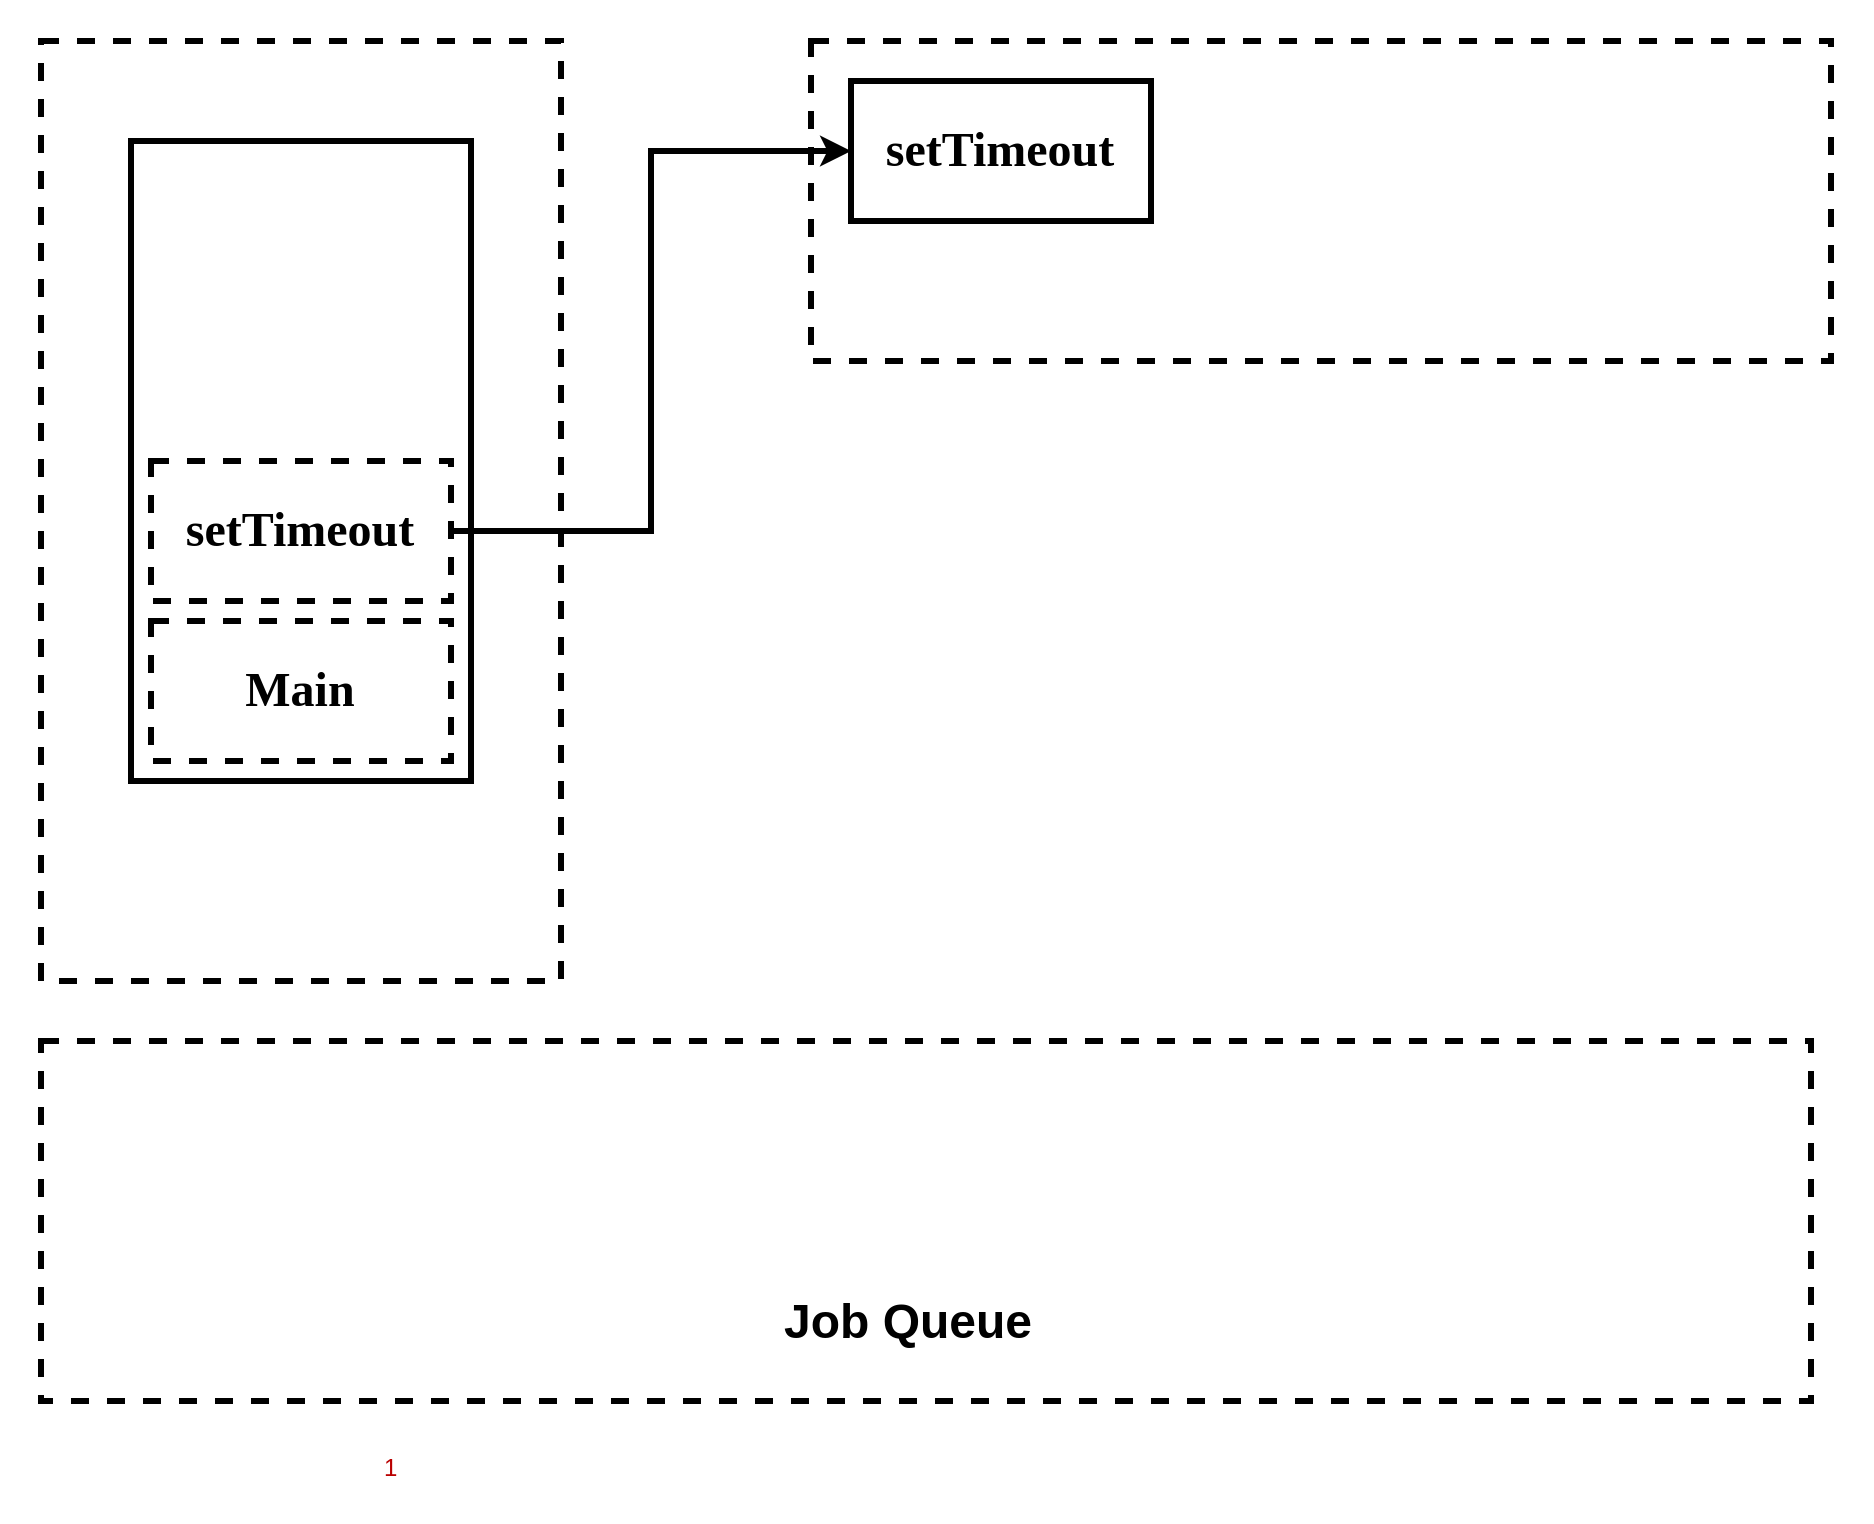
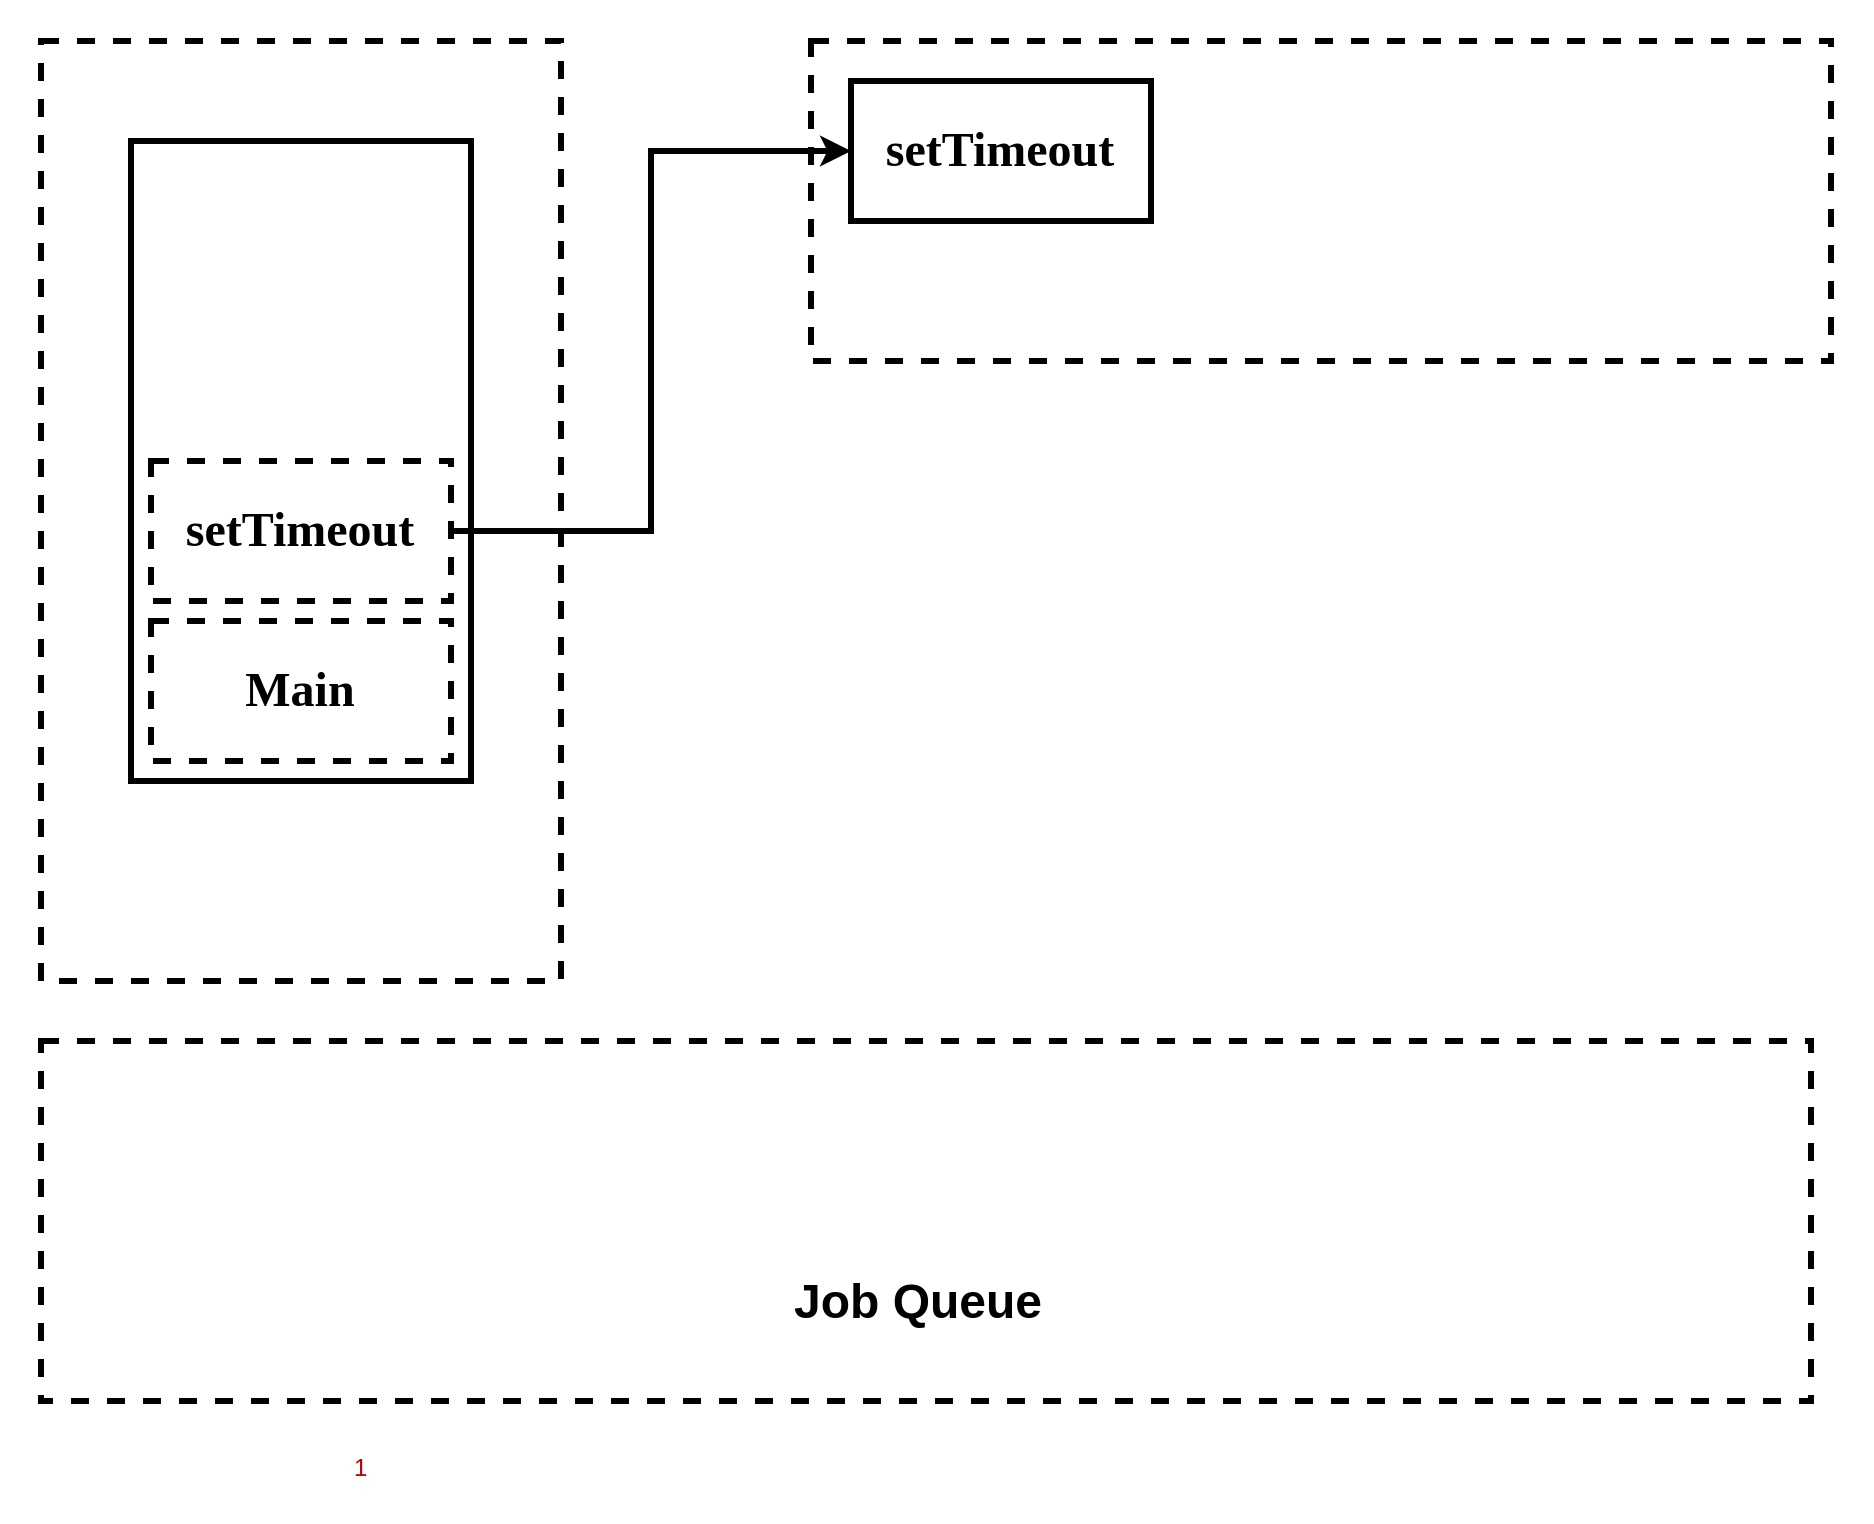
node "Job Queue": moved (926, 1311) -> (936, 1291)
node "1": moved (931, 1461) -> (901, 1461)
